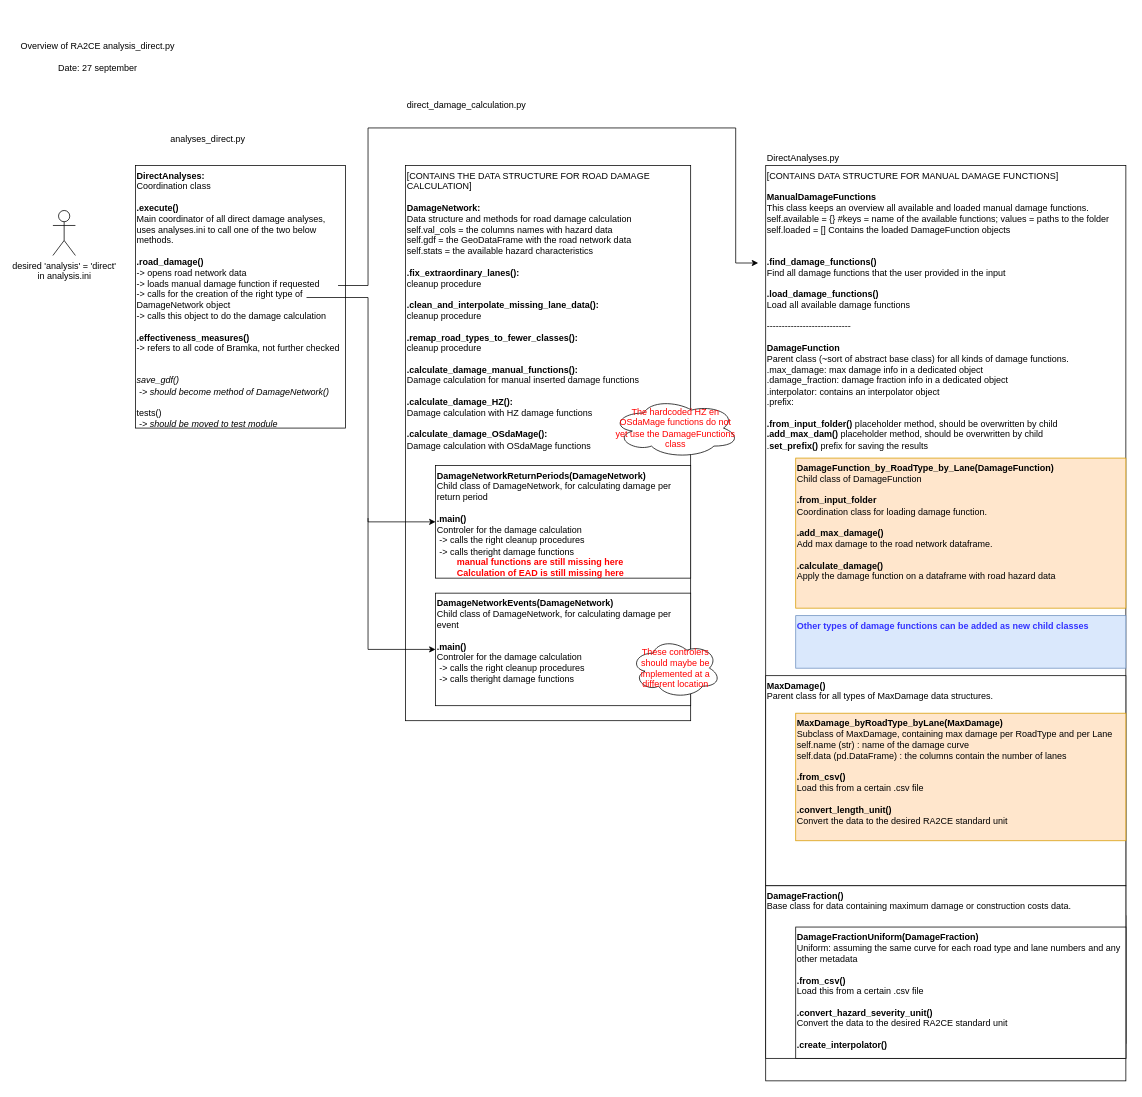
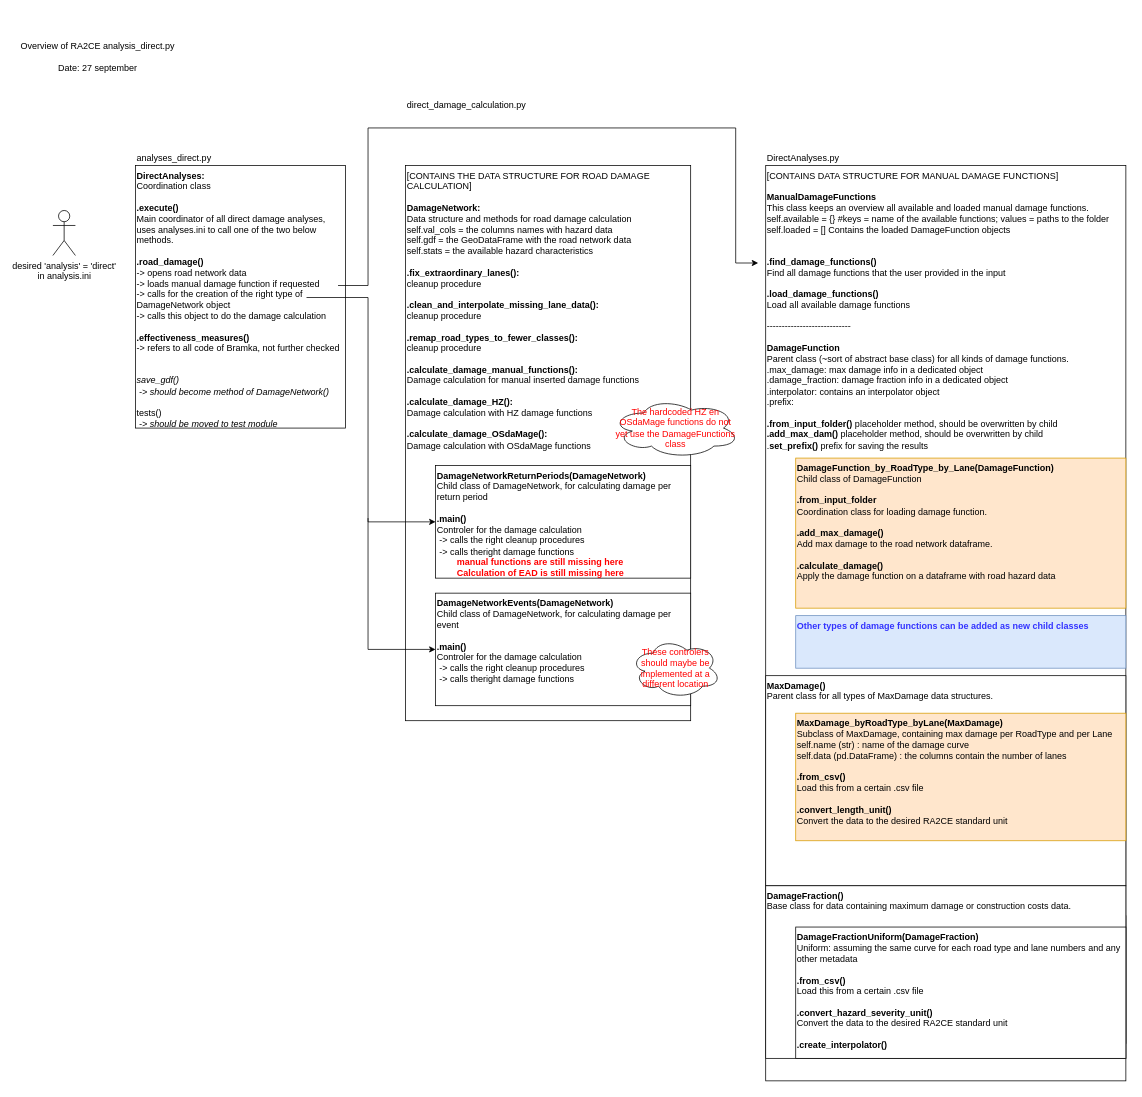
node "analyses_direct.py": moved (229, 139) -> (195, 158)
